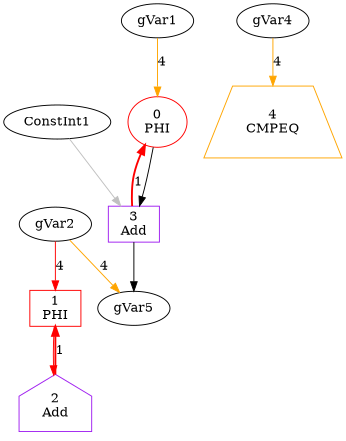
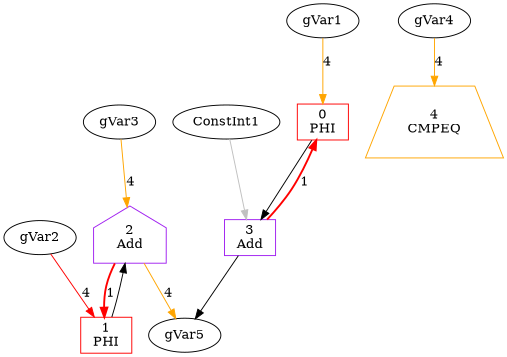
node "gVar3": added
node "0 PHI": shape ellipse -> box
edge "gVar2" -> "gVar5": now "2 Add" -> "gVar5"
edge "1 PHI" -> "2 Add": color red -> black
